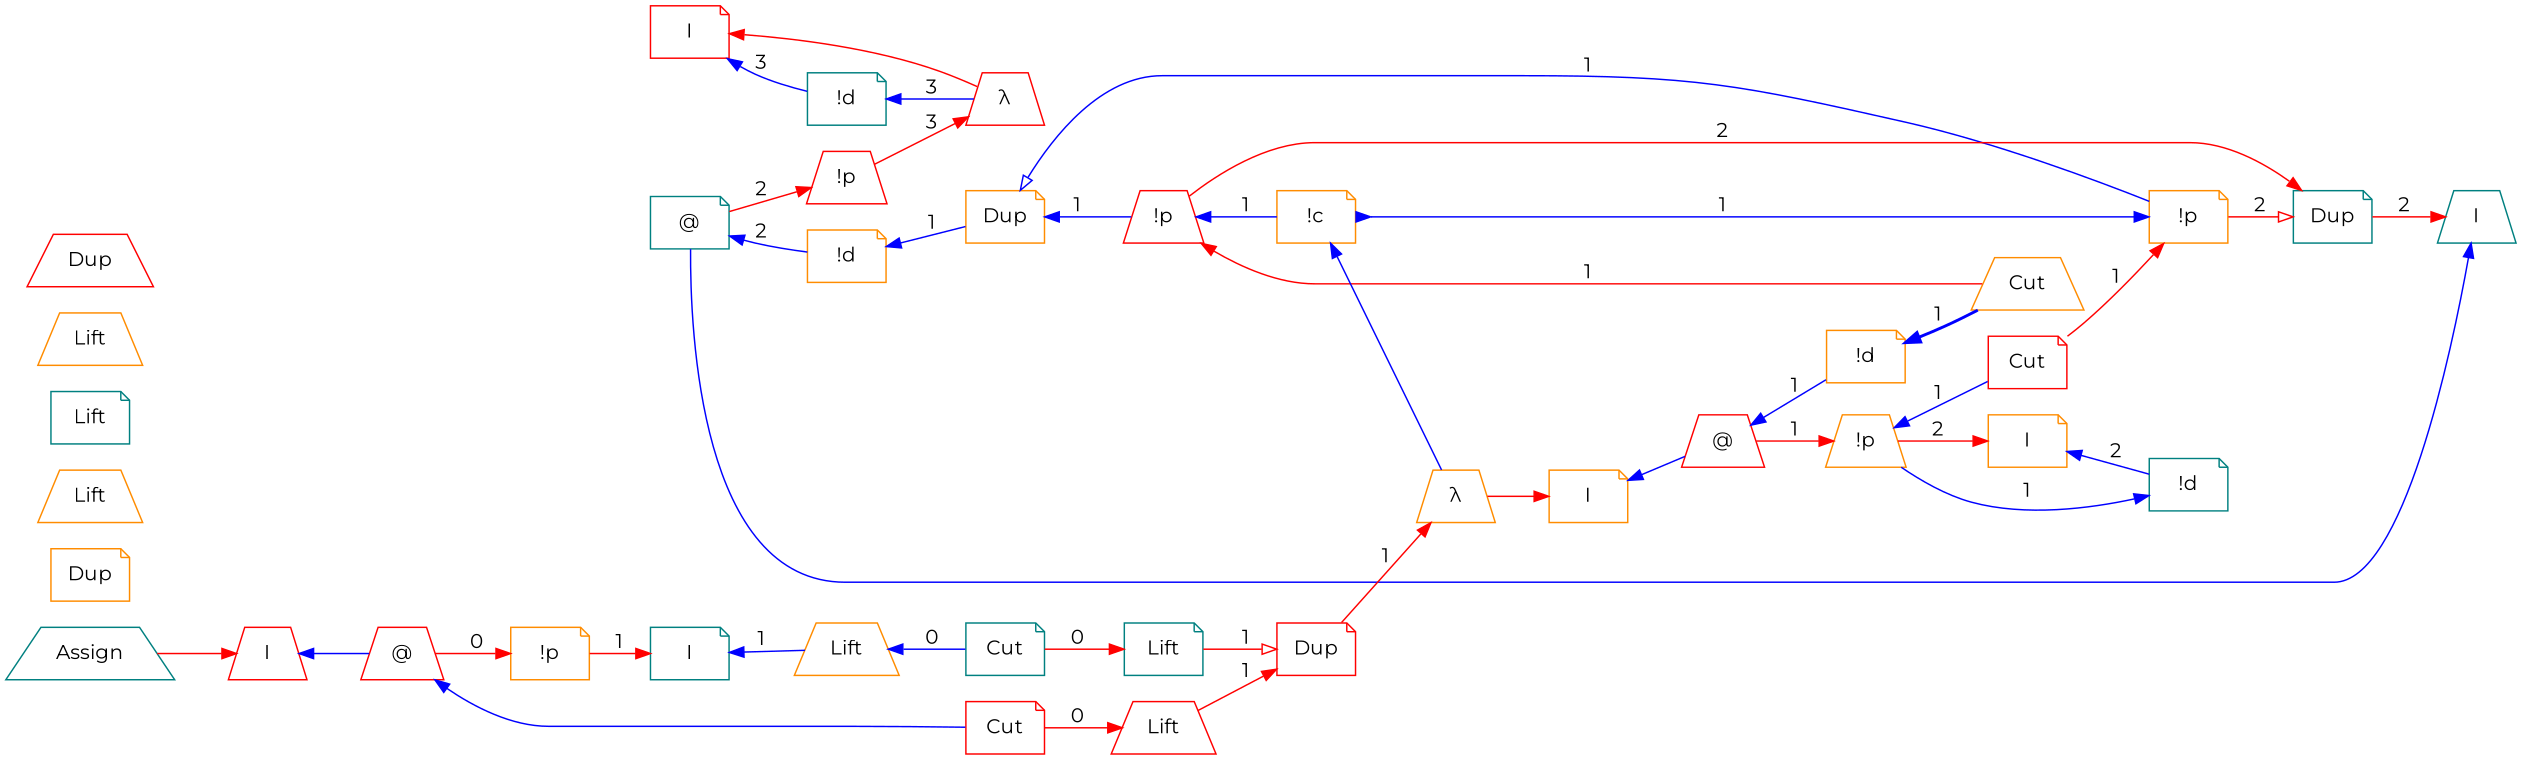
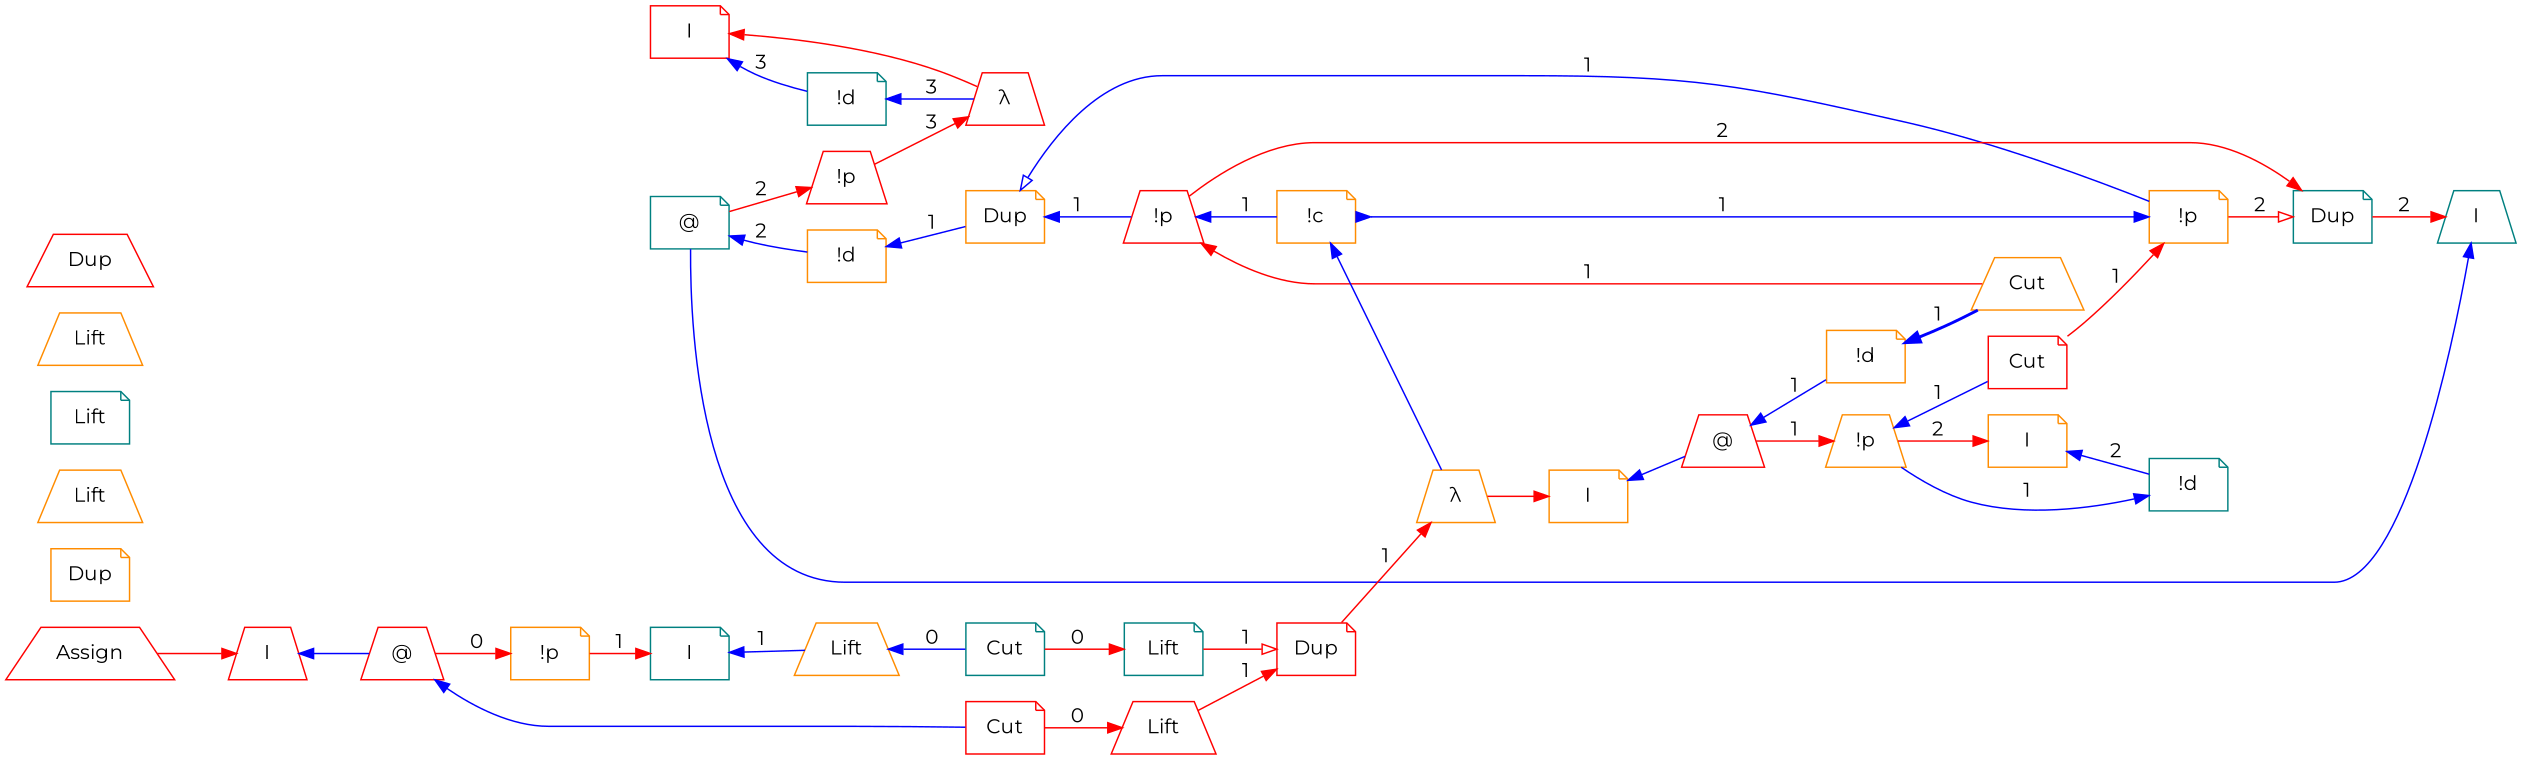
node "Assign": color teal -> red
